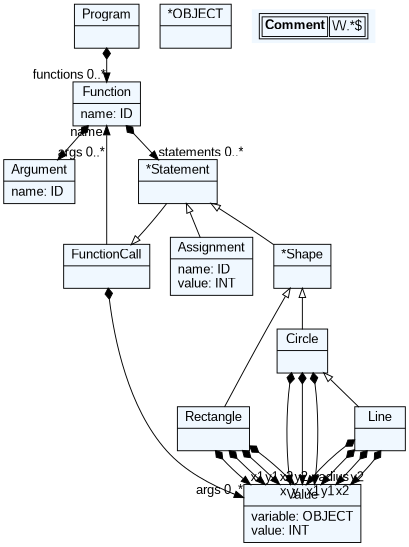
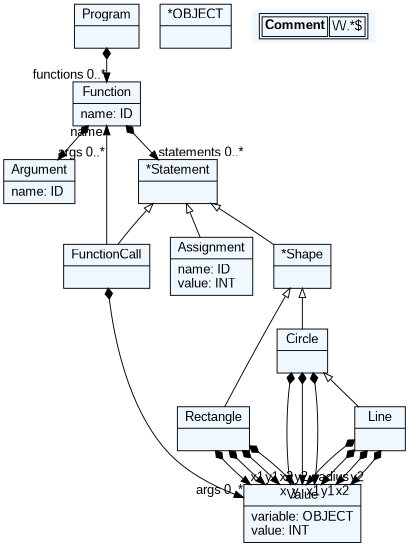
edge "*Statement" -> "FunctionCall": reversed
